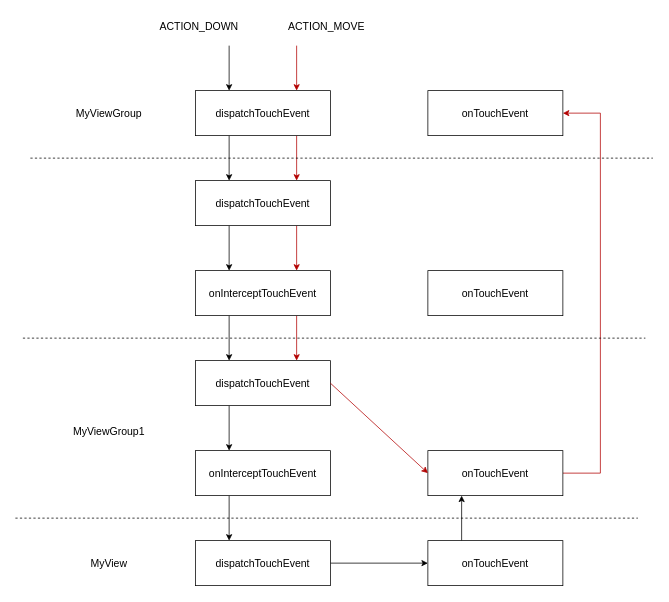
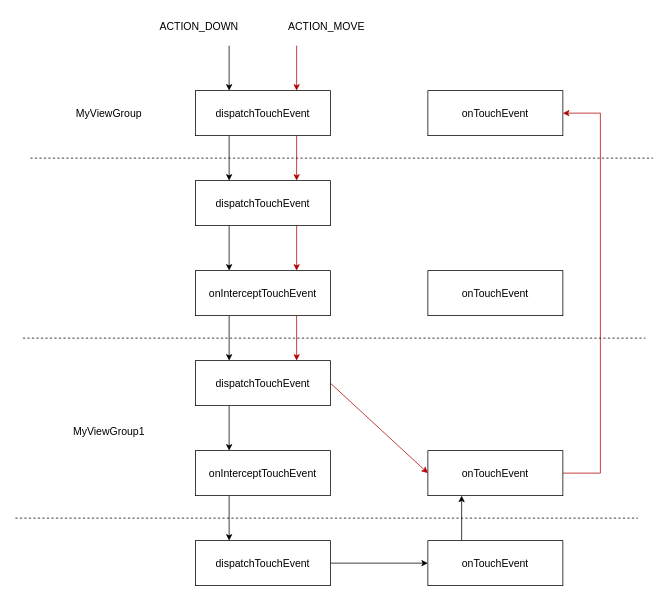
node "MyView": removed
